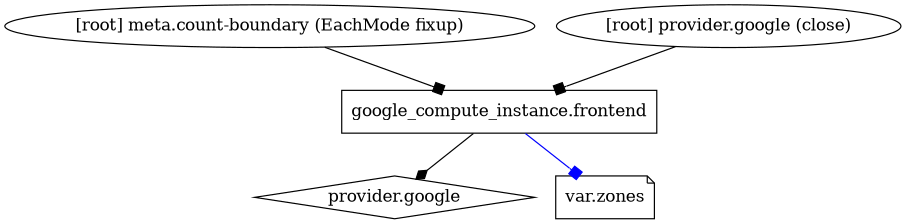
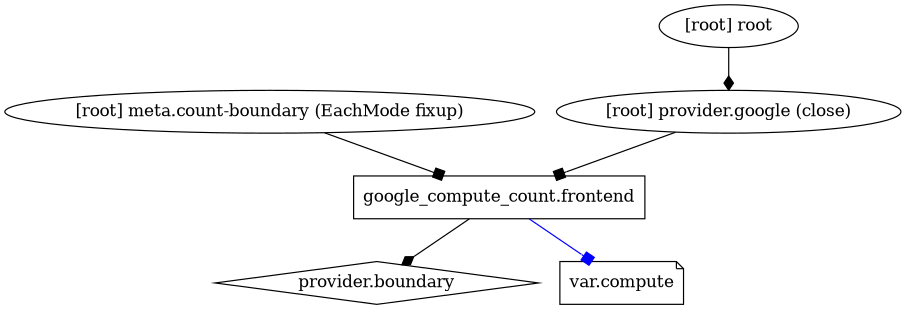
node "[root] root": added
node "google_compute_instance.frontend": label "google_compute_instance.frontend" -> "google_compute_count.frontend"
node "provider.google": label "provider.google" -> "provider.boundary"
node "var.zones": label "var.zones" -> "var.compute"
